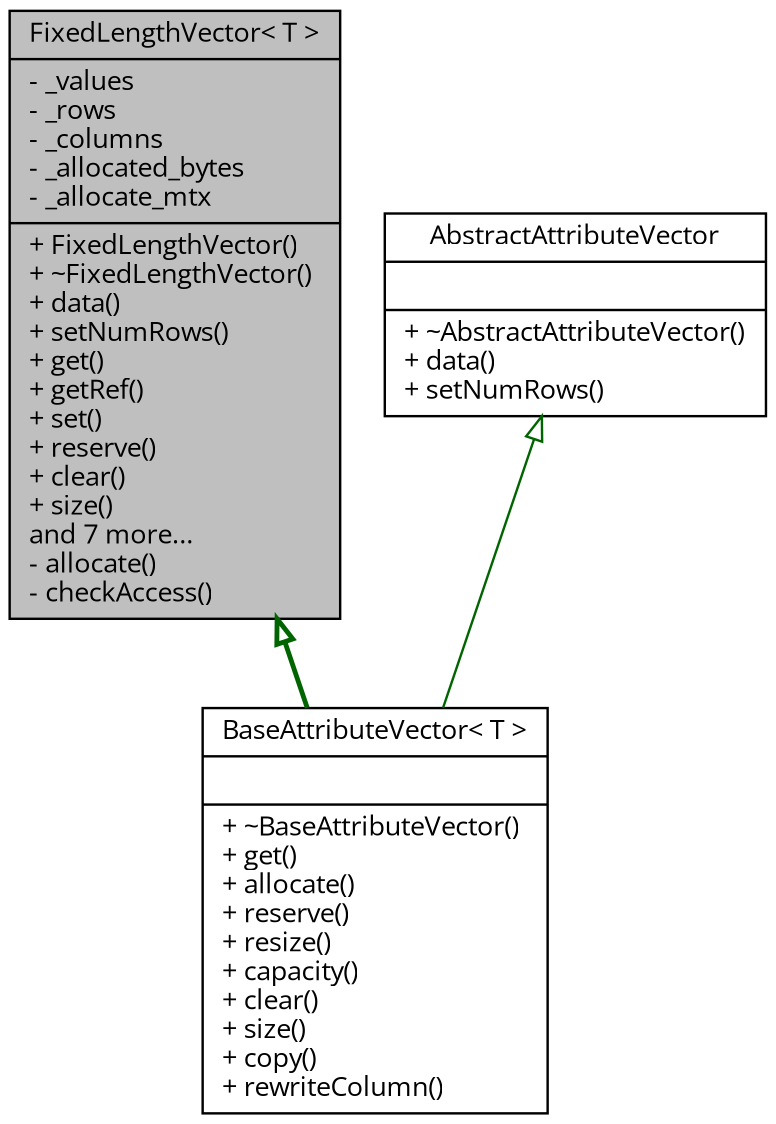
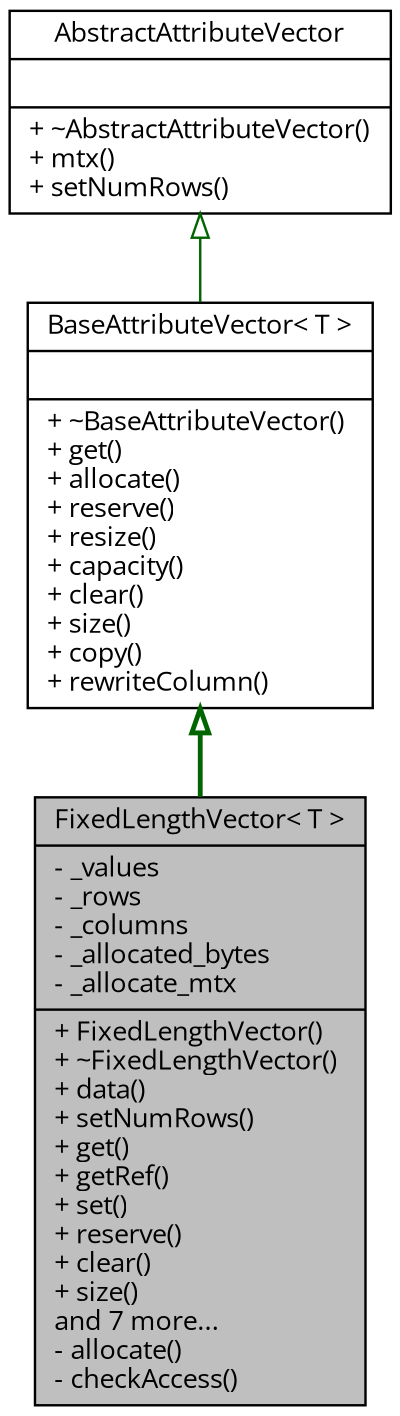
node "AbstractAttributeVector": text "+ data()" -> "+ mtx()"
edge "BaseAttributeVector< T >" -> "FixedLengthVector< T >": reversed
